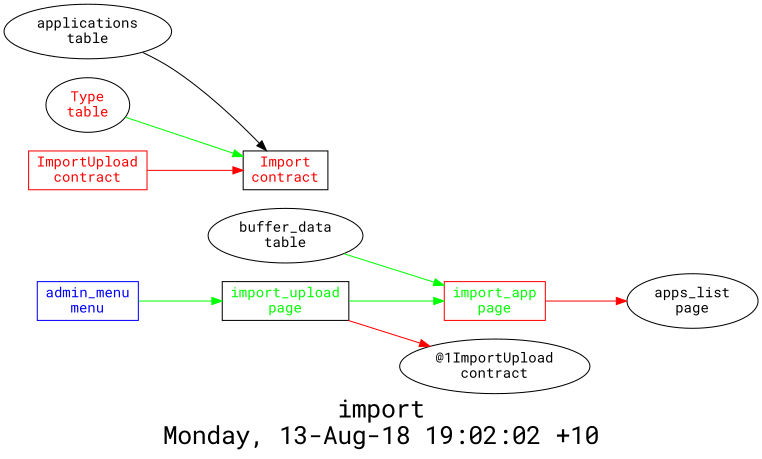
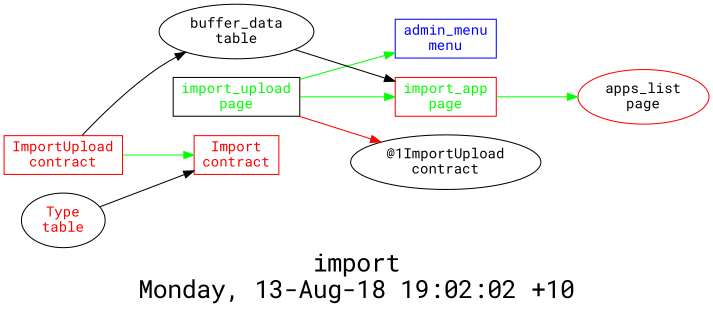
node "applications table": removed
edge "ImportUpload contract" -> "buffer_data table": added
edge "Type table" -> "Import contract": color green -> black
edge "ImportUpload contract" -> "Import contract": color red -> green
node "Import contract": color black -> red
edge "buffer_data table" -> "import_app page": color green -> black
edge "admin_menu menu" -> "import_upload page": reversed
edge "import_app page" -> "apps_list page": color red -> green
node "apps_list page": color black -> red
